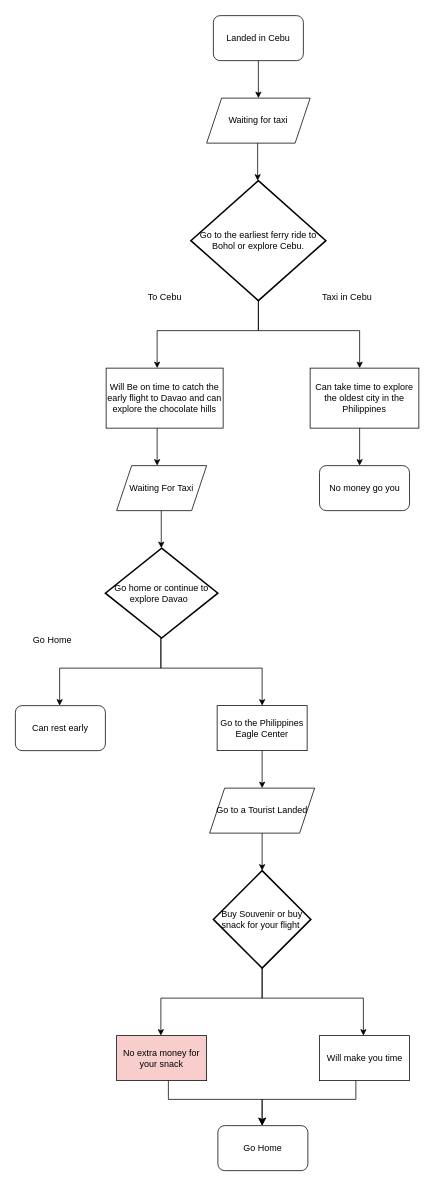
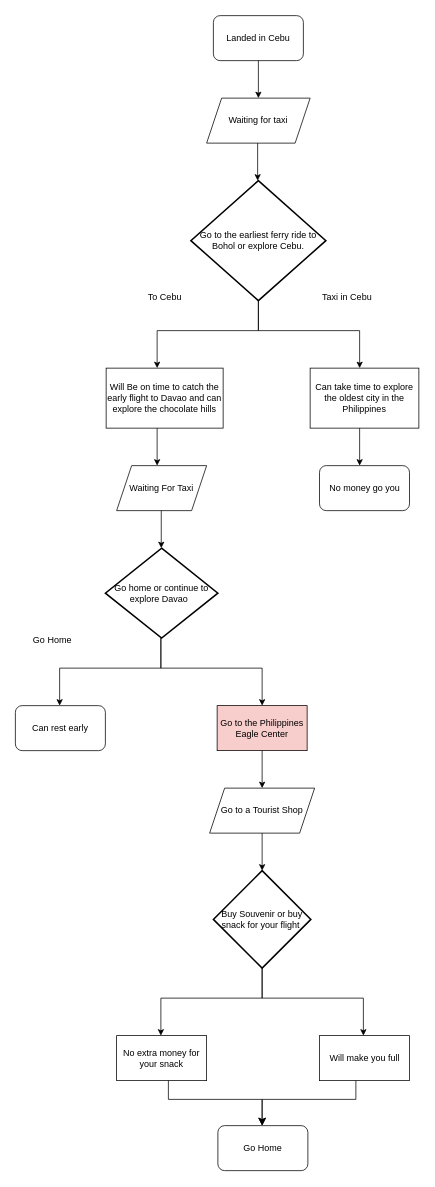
node "Go to the Philippines Eagle Center": fillcolor #ffffff -> #f8cecc
node "Go to a Tourist Landed": label "Go to a Tourist Landed" -> "Go to a Tourist Shop"
node "No extra money for your snack": fillcolor #f8cecc -> #ffffff
node "Will make you time": label "Will make you time" -> "Will make you full"
